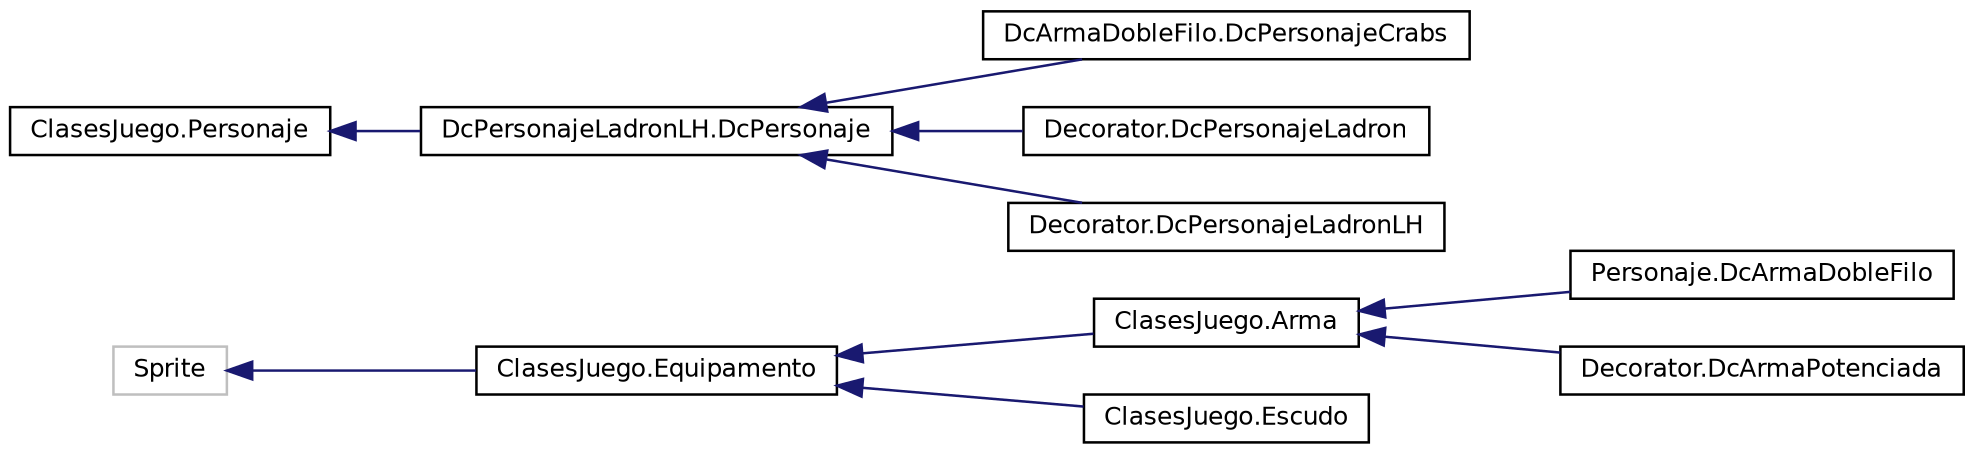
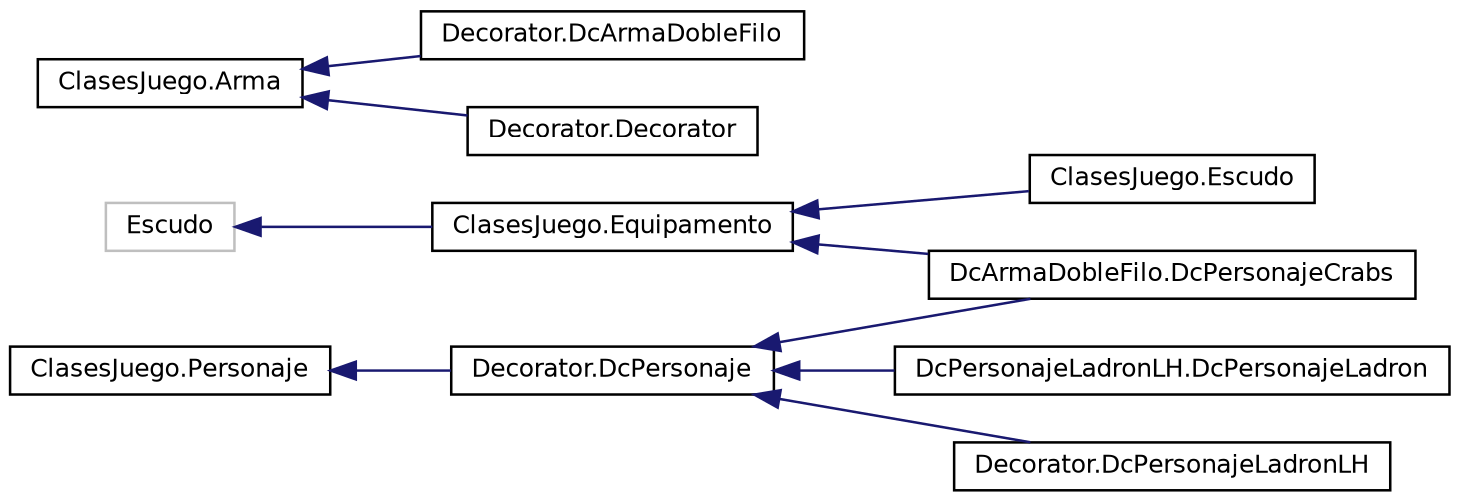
node "DcPersonajeLadronLH.DcPersonaje": label "DcPersonajeLadronLH.DcPersonaje" -> "Decorator.DcPersonaje"
node "Decorator.DcPersonajeLadron": label "Decorator.DcPersonajeLadron" -> "DcPersonajeLadronLH.DcPersonajeLadron"
node "Personaje.DcArmaDobleFilo": label "Personaje.DcArmaDobleFilo" -> "Decorator.DcArmaDobleFilo"
edge "ClasesJuego.Arma" -> "ClasesJuego.Equipamento": now "DcArmaDobleFilo.DcPersonajeCrabs" -> "ClasesJuego.Equipamento"
node "Sprite": label "Sprite" -> "Escudo"
node "Decorator.DcArmaPotenciada": label "Decorator.DcArmaPotenciada" -> "Decorator.Decorator"
